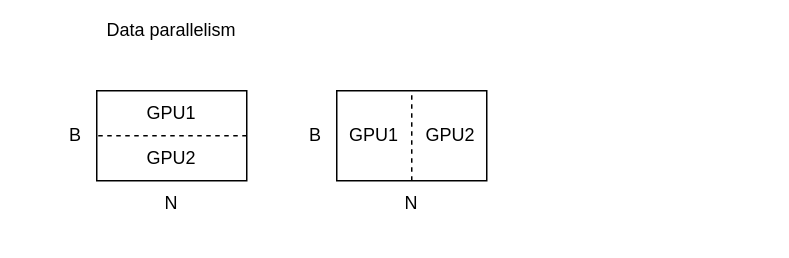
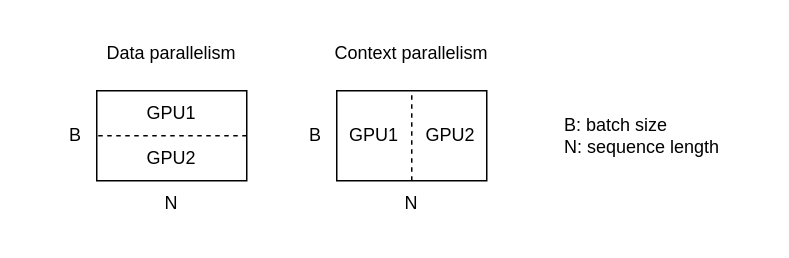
node "Data parallelism": moved (172, 31) -> (172, 53)
node "Context parallelism": added
node "B: batch size N: sequence length": added
